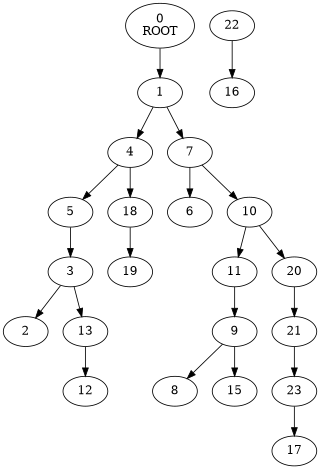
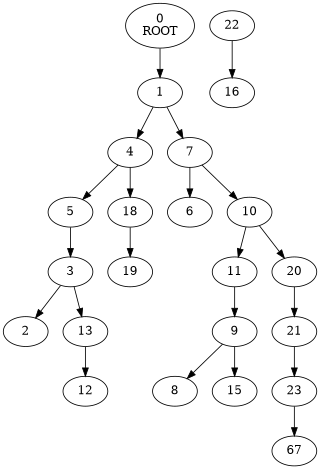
node "17": label "17" -> "67"
